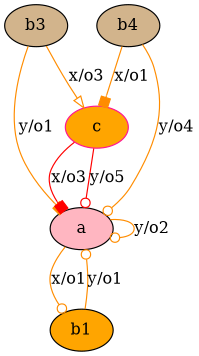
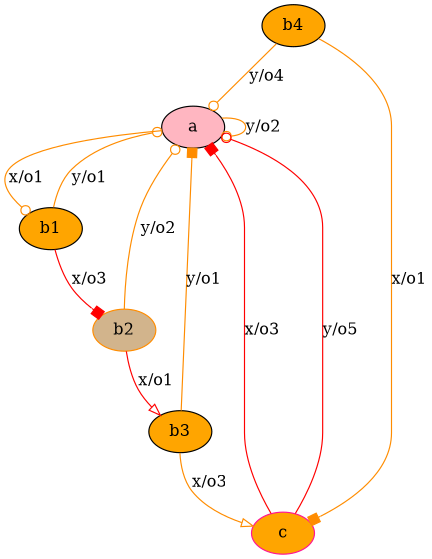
node "b3": fillcolor tan -> orange
node "b4": fillcolor tan -> orange
node "b2": added
